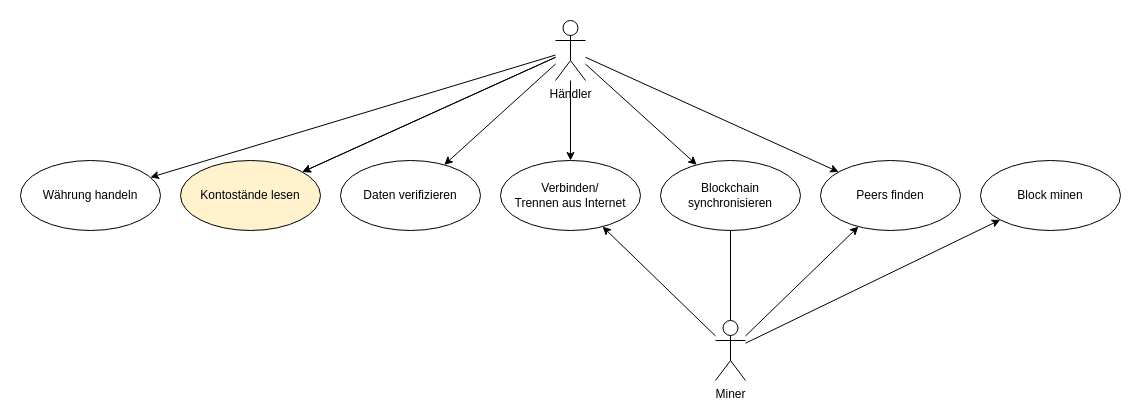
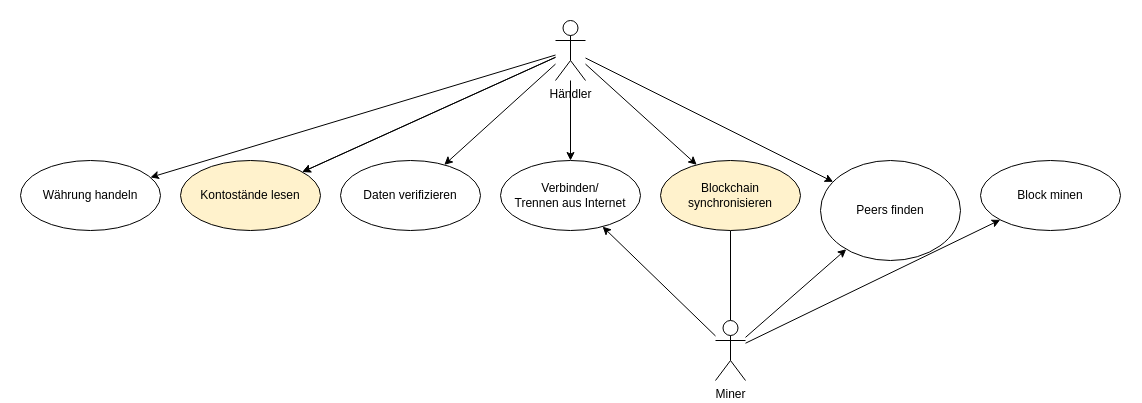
node "Blockchain synchronisieren": fillcolor #ffffff -> #fff2cc
node "Peers finden": size 140x70 -> 140x100
